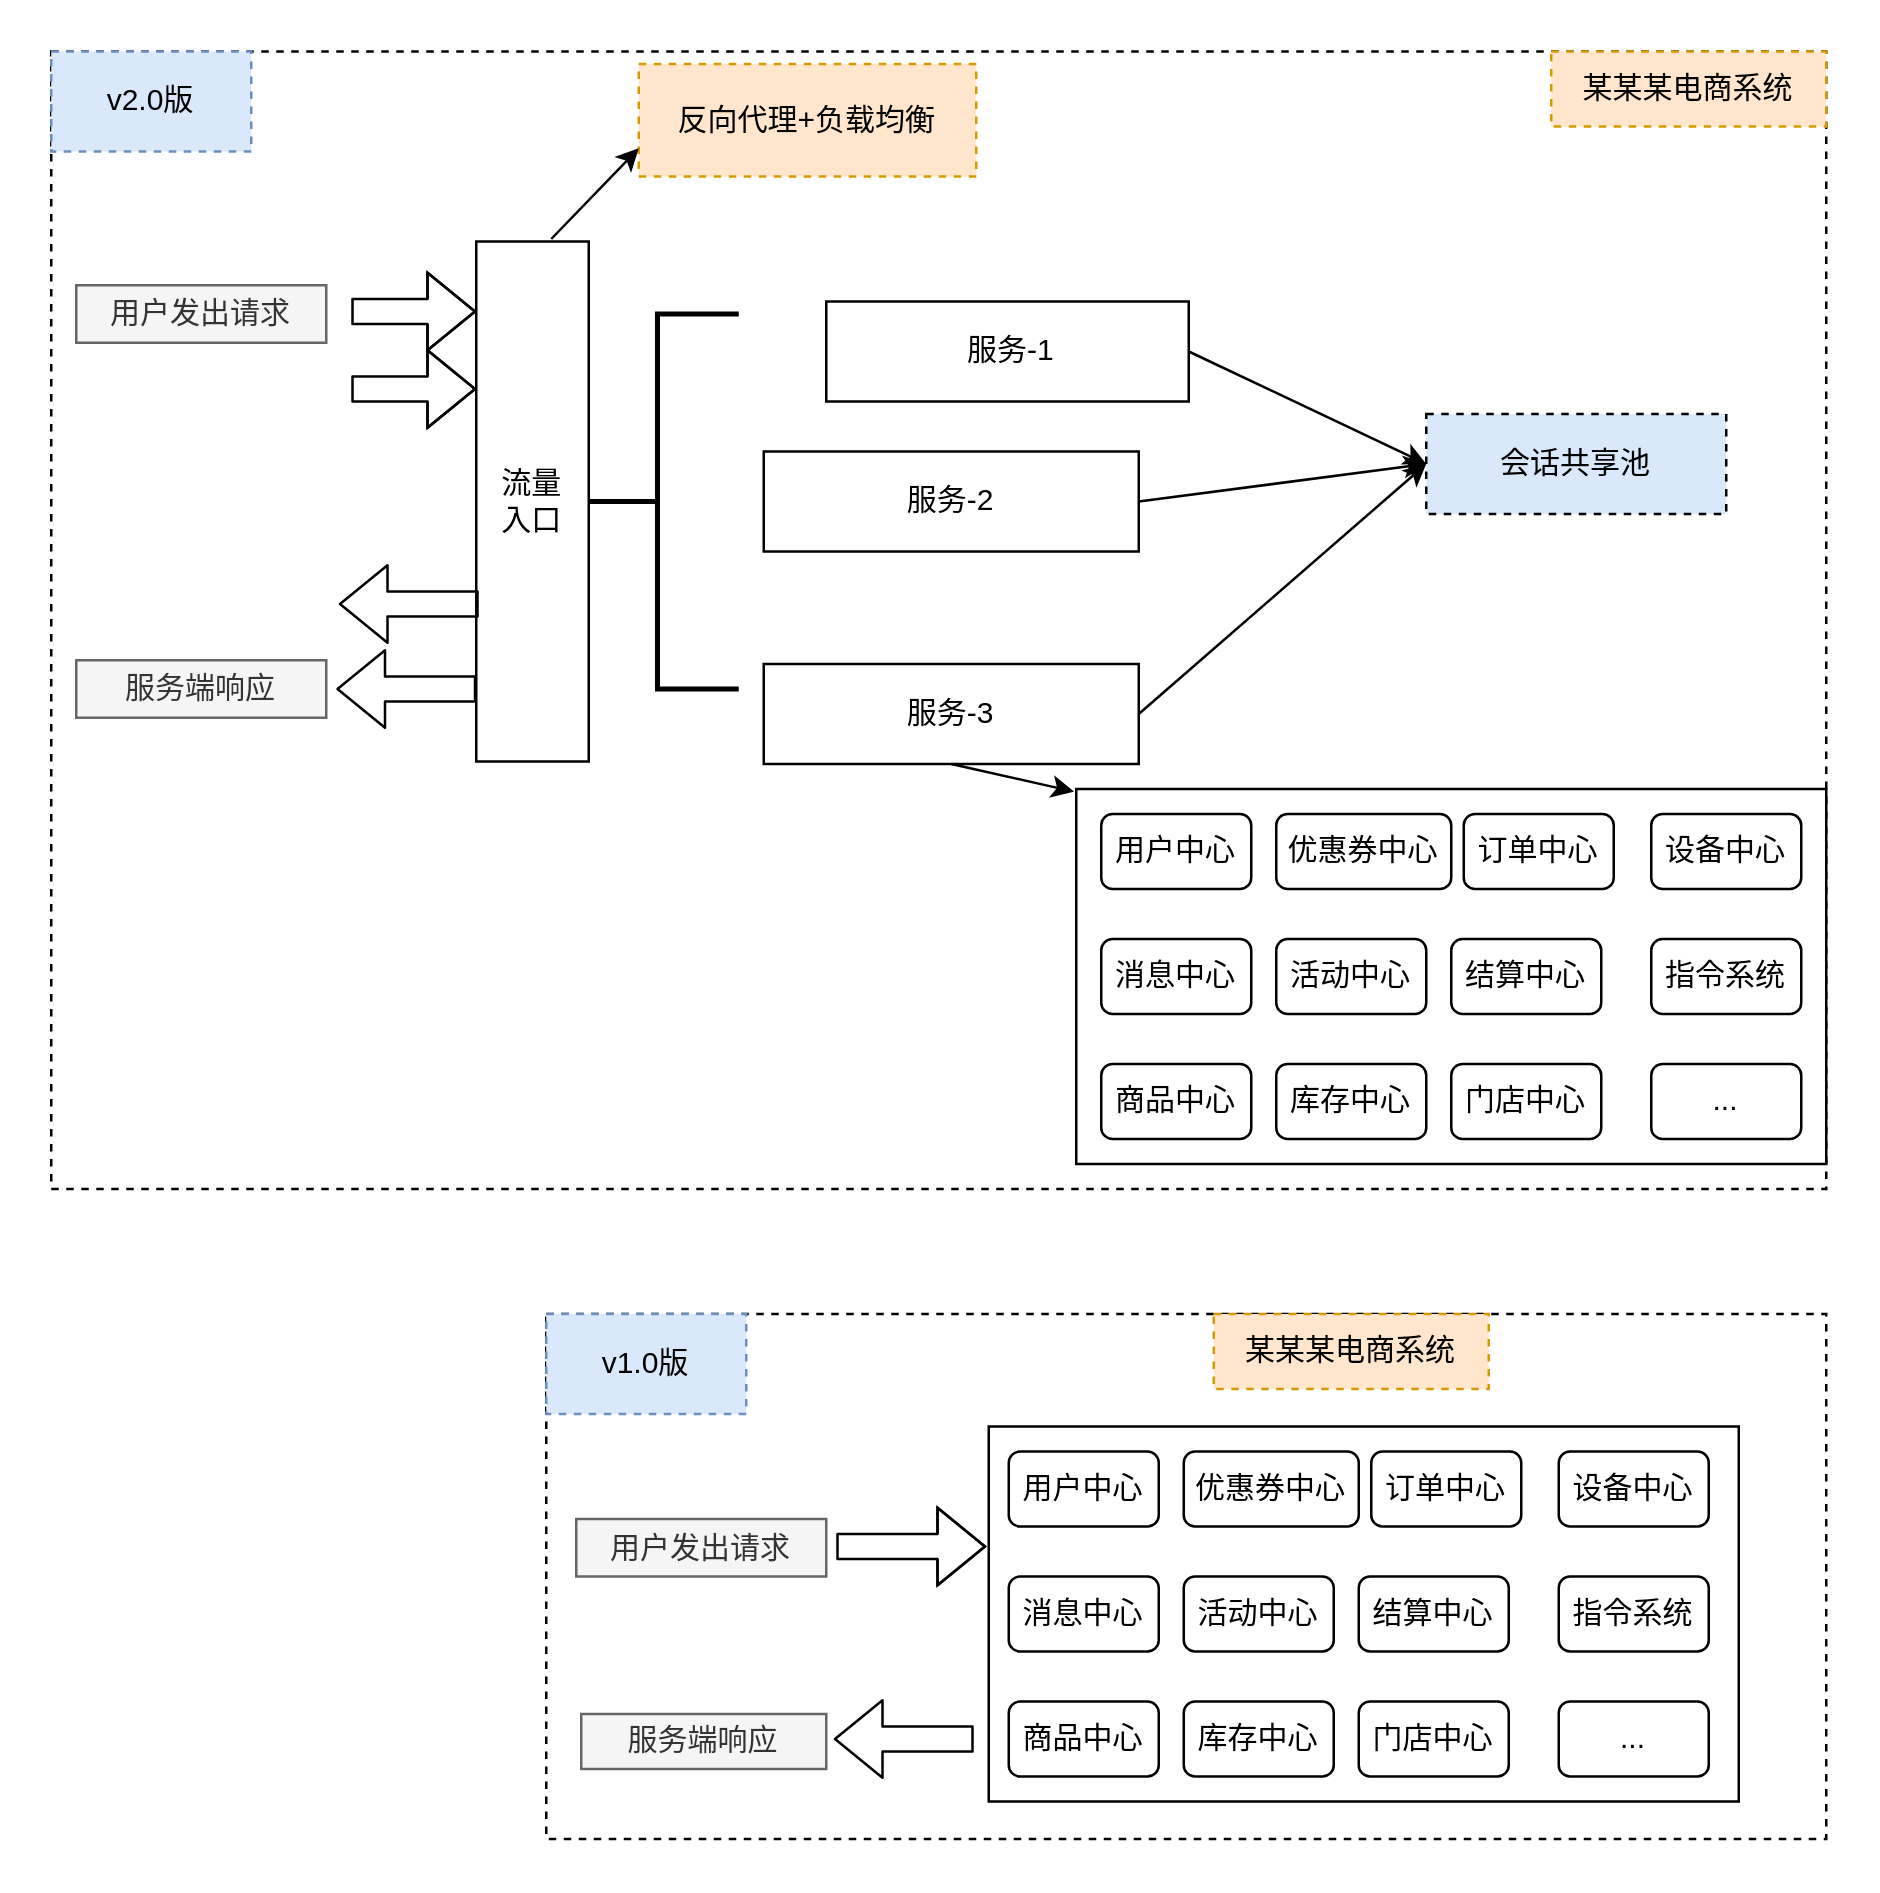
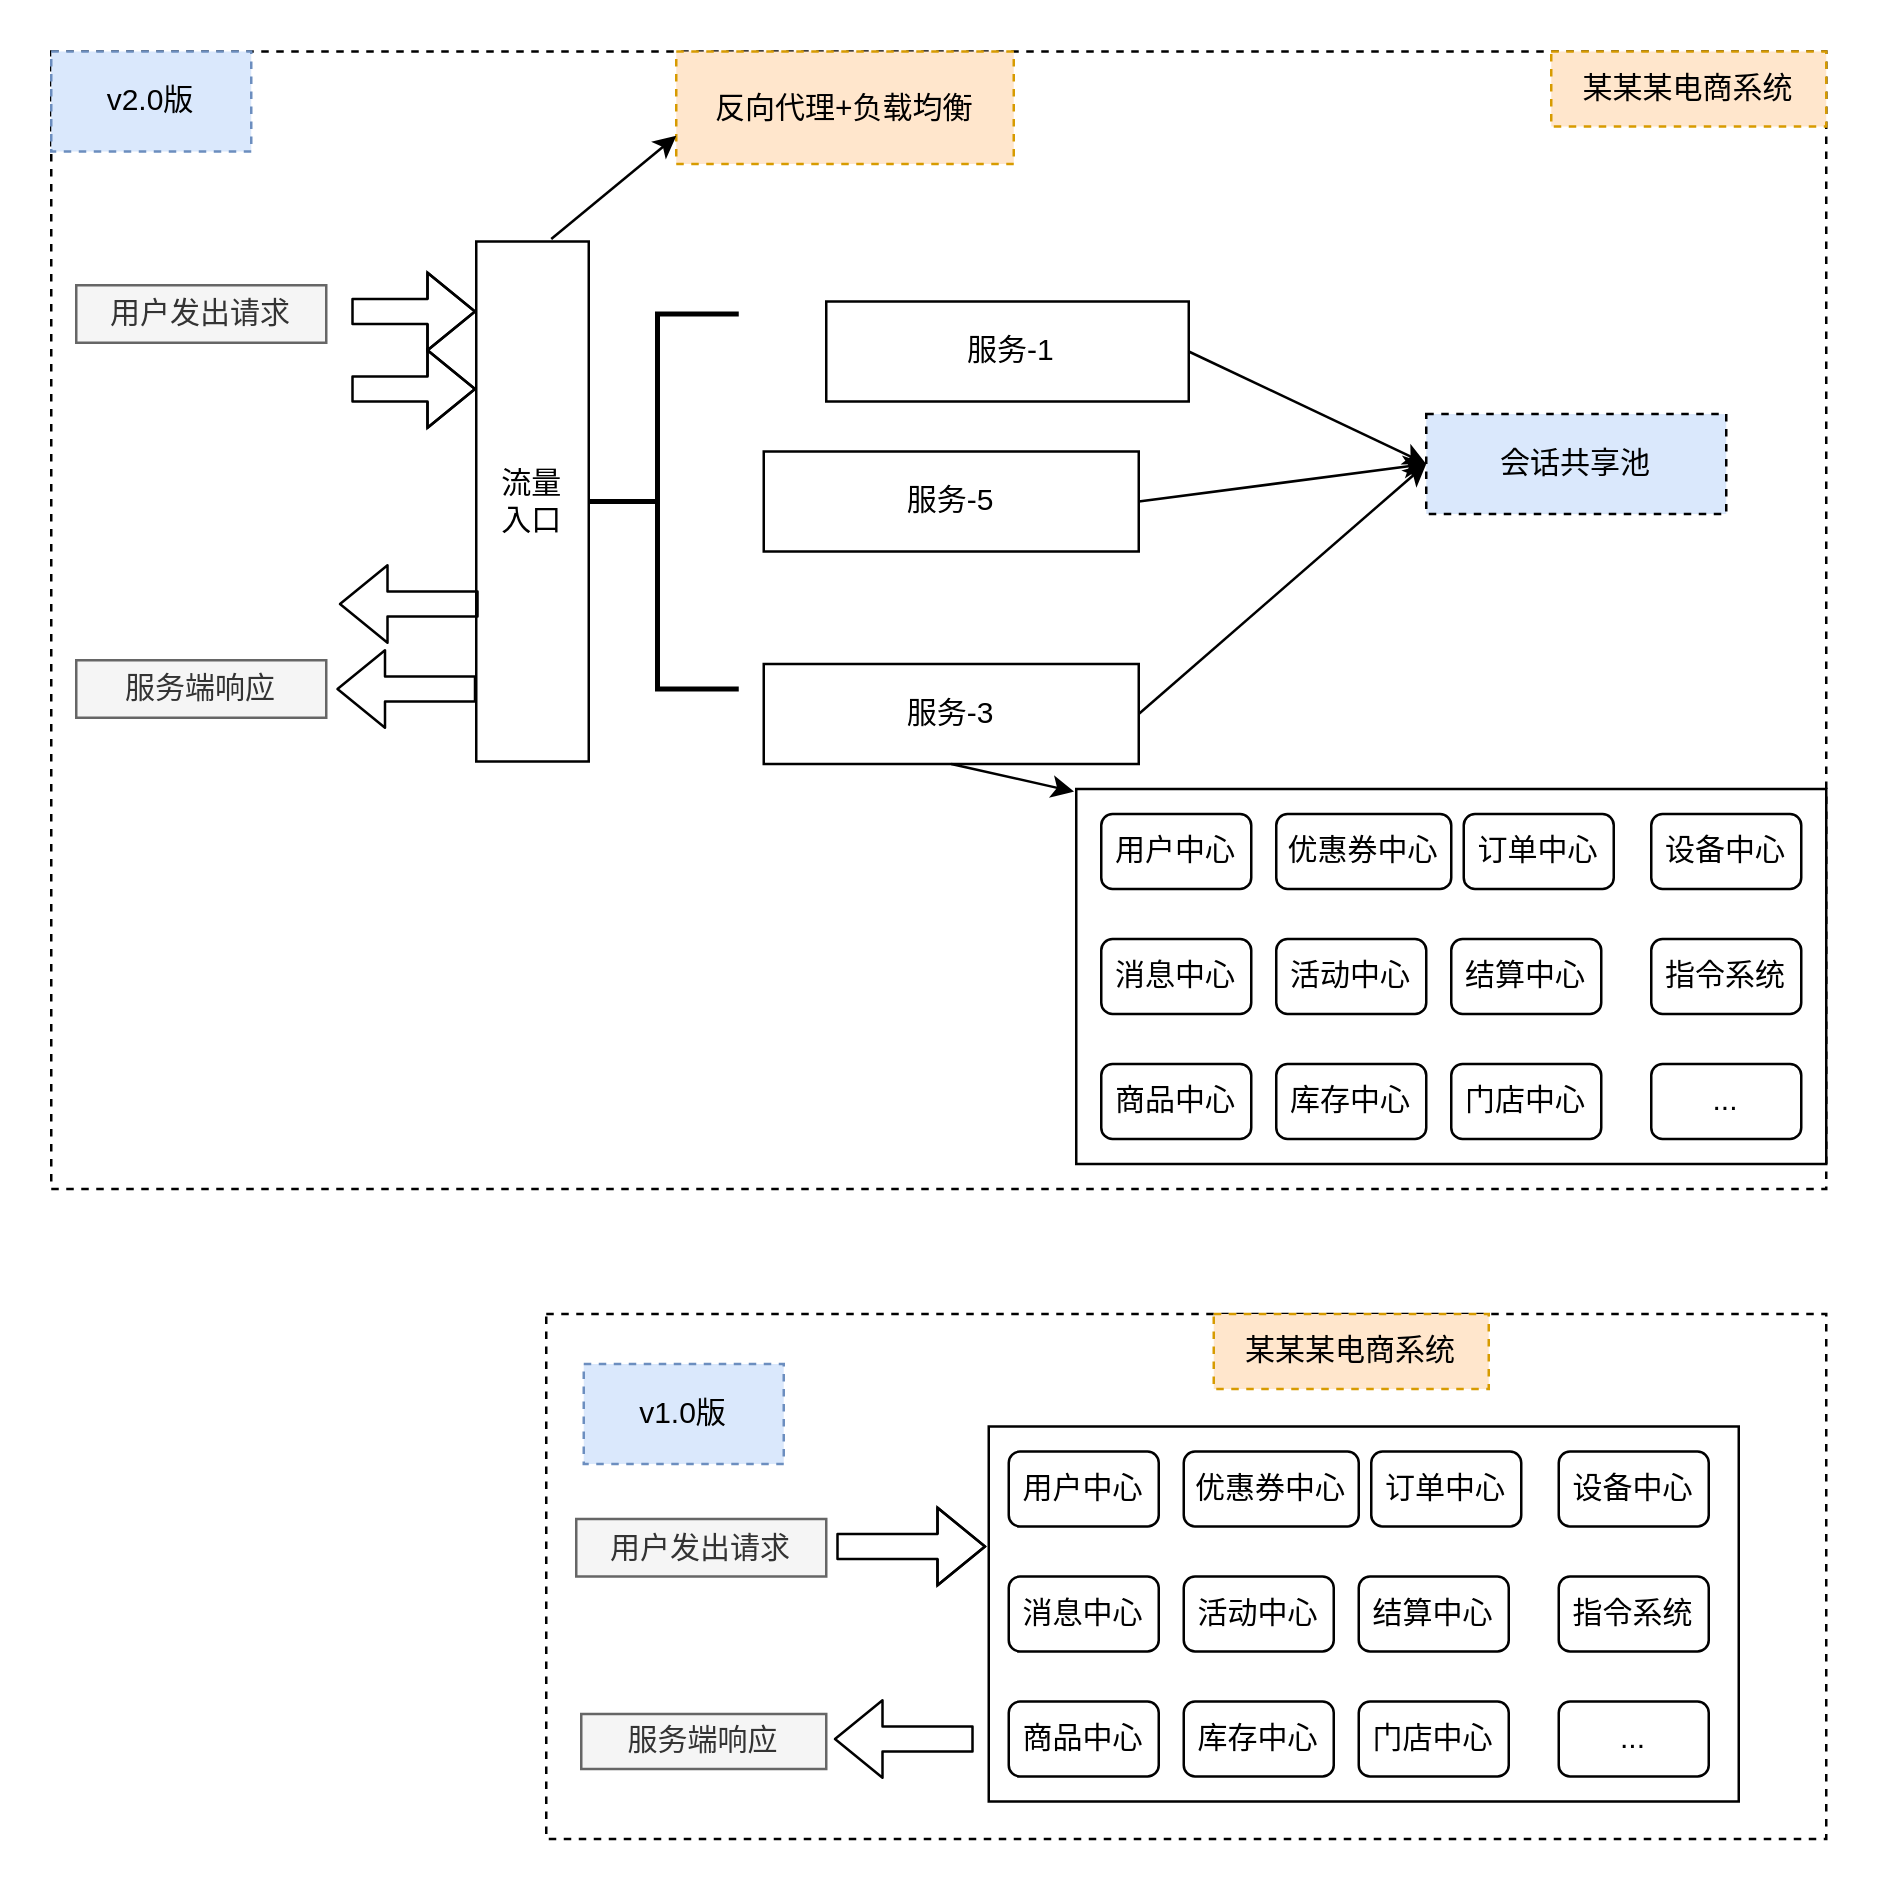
node "反向代理+负载均衡": moved (808, 120) -> (845, 108)
node "服务-2": label "服务-2" -> "服务-5"
node "v1.0版": moved (646, 1364) -> (684, 1414)
